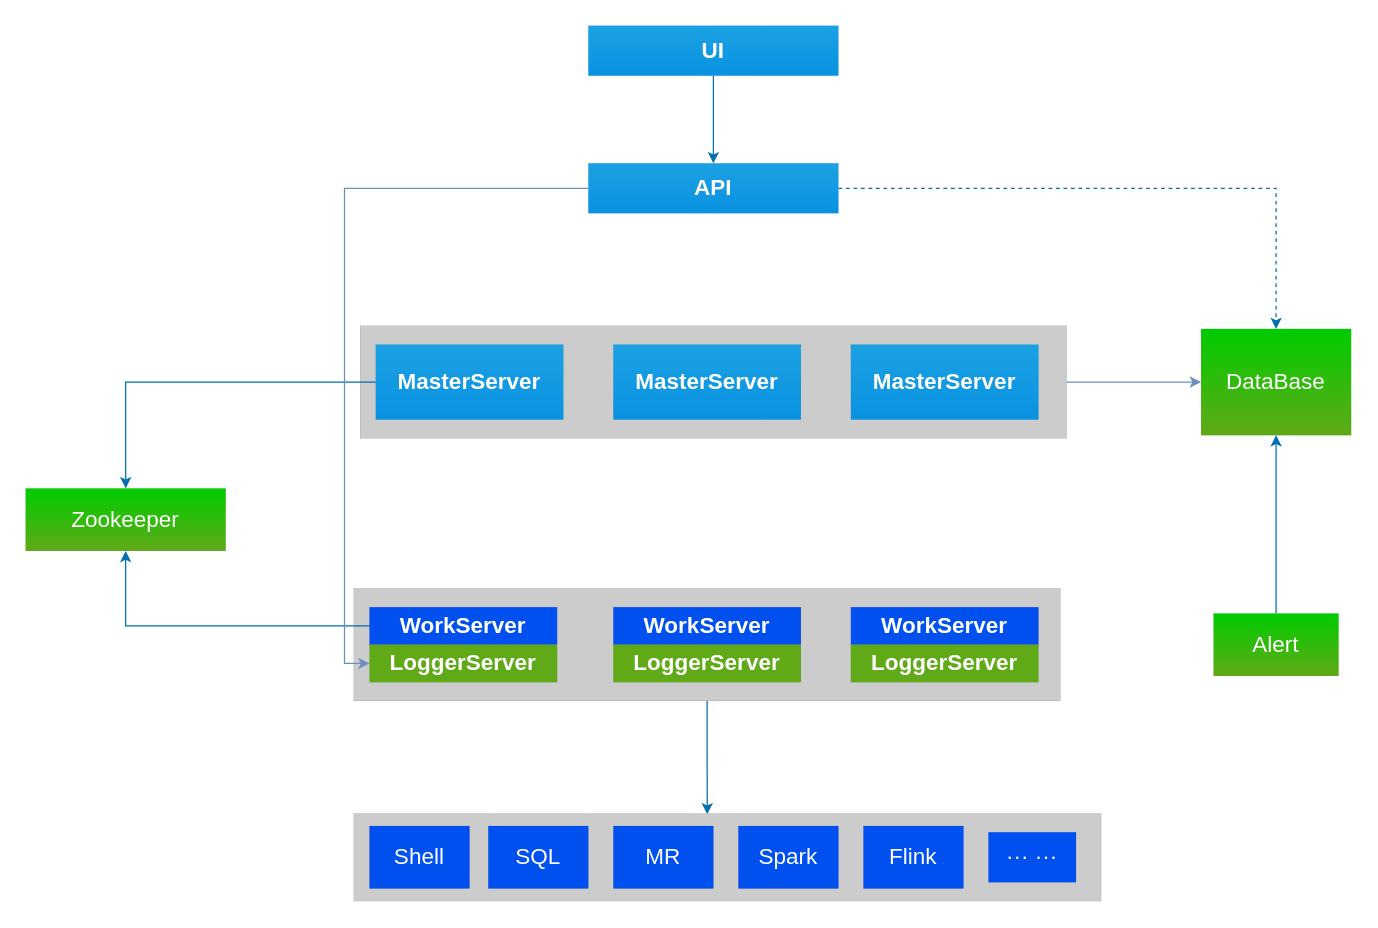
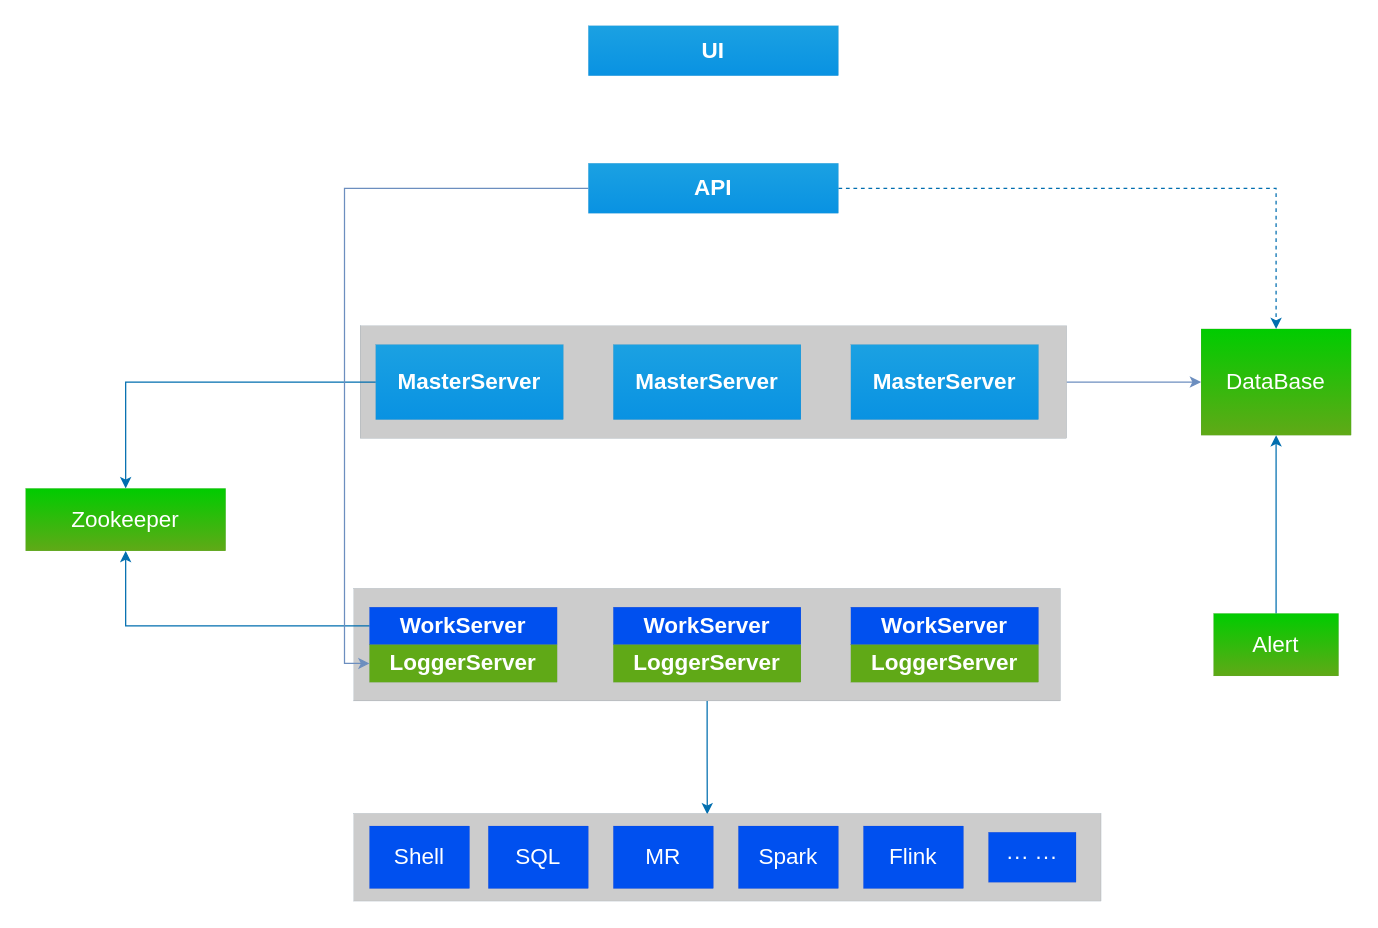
edge "UI" -> "API": removed
